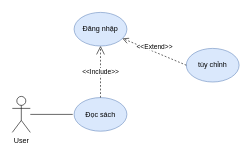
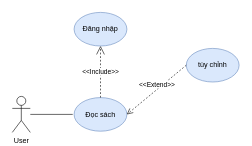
edge "tùy chỉnh" -> "Đăng nhập": now "tùy chỉnh" -> "Đọc sách"
